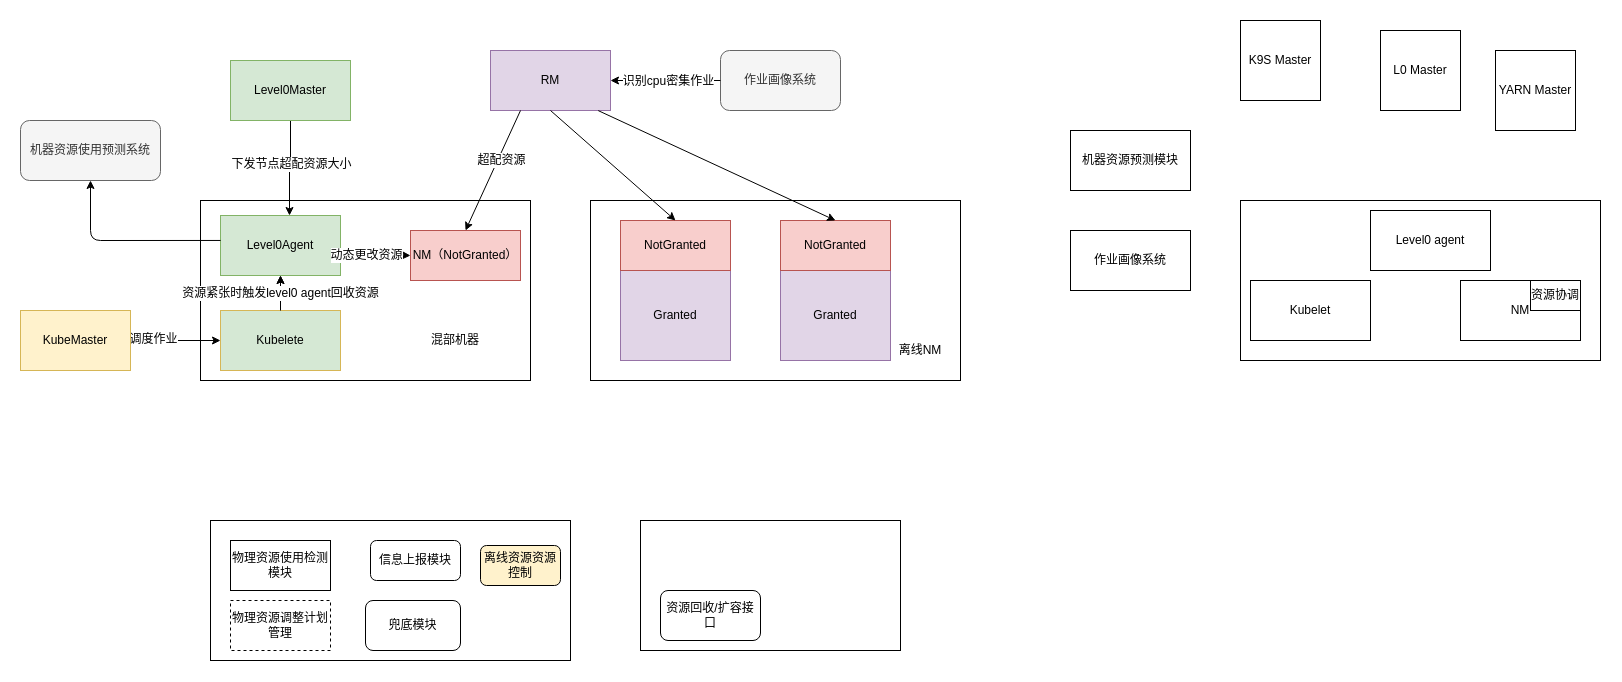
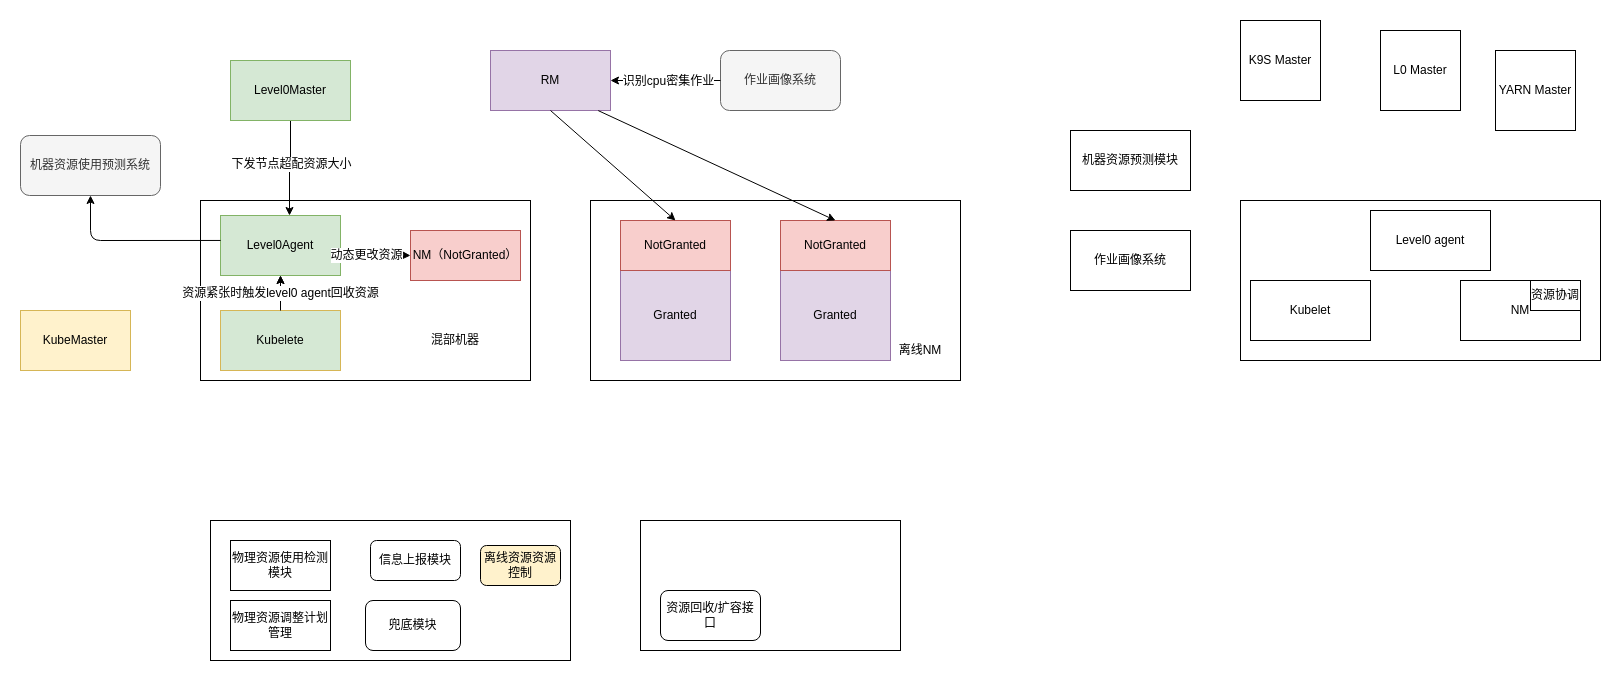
node "机器资源使用预测系统": moved (91, 151) -> (91, 166)
edge "RM" -> "NM（NotGranted）": removed, label "超配资源"
edge "KubeMaster" -> "Kubelete": removed, label "调度作业"
node "物理资源调整计划管理": style dashed -> solid
